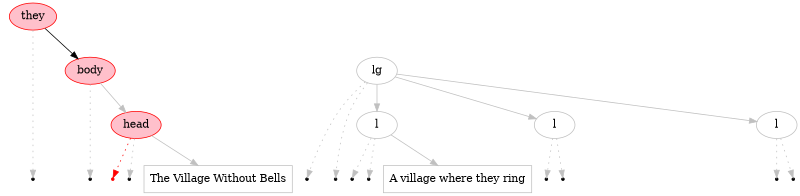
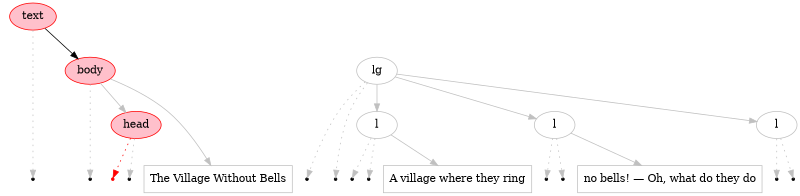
node "they": label "they" -> "text"
edge "head" -> "The Village Without Bells": now "body" -> "The Village Without Bells"
node "no bells! — Oh, what do they do": added
